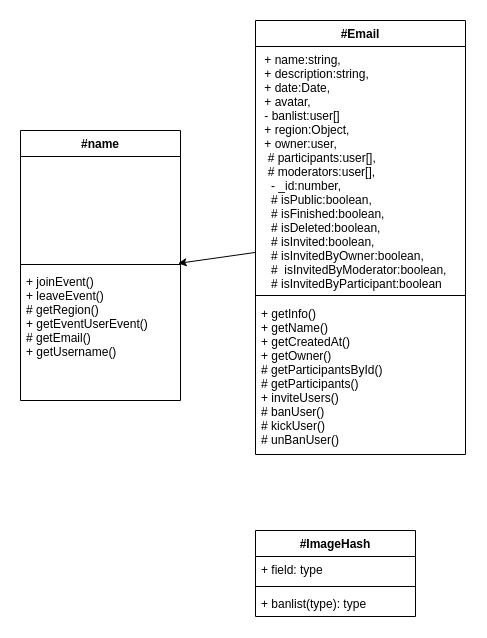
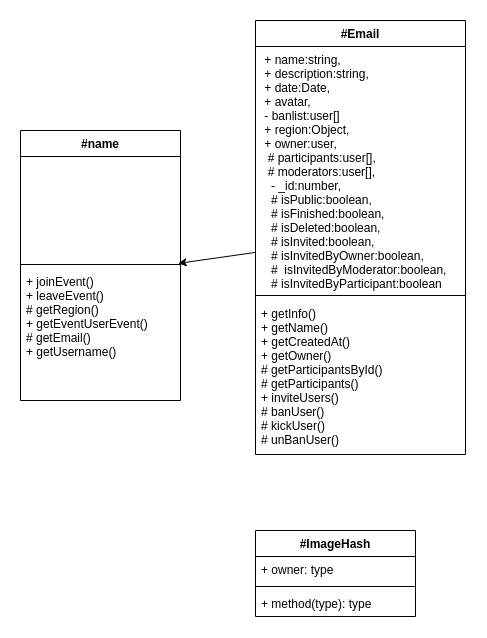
node "+ field: type": label "+ field: type" -> "+ owner: type"
node "+ banlist(type): type": label "+ banlist(type): type" -> "+ method(type): type"
